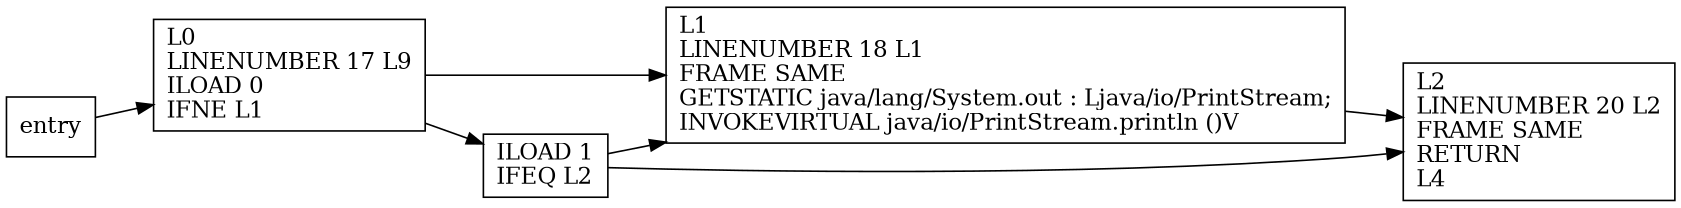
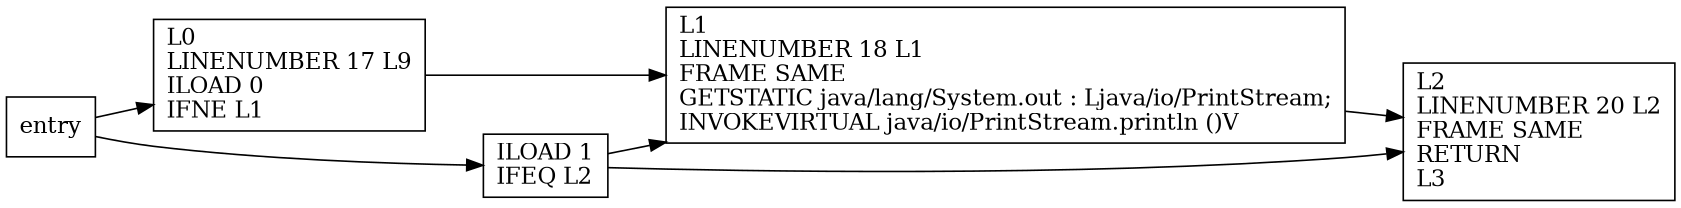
edge "L0 LINENUMBER 17 L9 ILOAD 0 IFNE L1" -> "ILOAD 1 IFEQ L2": now "entry" -> "ILOAD 1 IFEQ L2"
node "L2 LINENUMBER 20 L2 FRAME SAME RETURN L4": label "L2 LINENUMBER 20 L2 FRAME SAME RETURN L4" -> "L2 LINENUMBER 20 L2 FRAME SAME RETURN L3"
